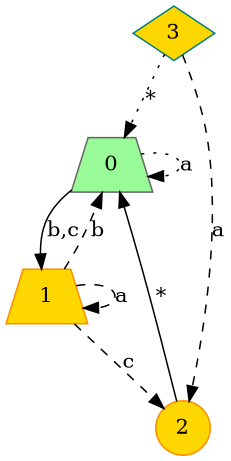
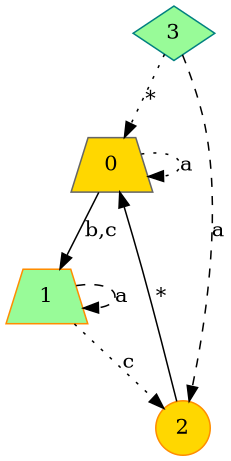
node "3": fillcolor gold -> palegreen
node "0": fillcolor palegreen -> gold
edge "1" -> "0": removed, label "b"
node "1": fillcolor gold -> palegreen
edge "1" -> "2": style dashed -> dotted
